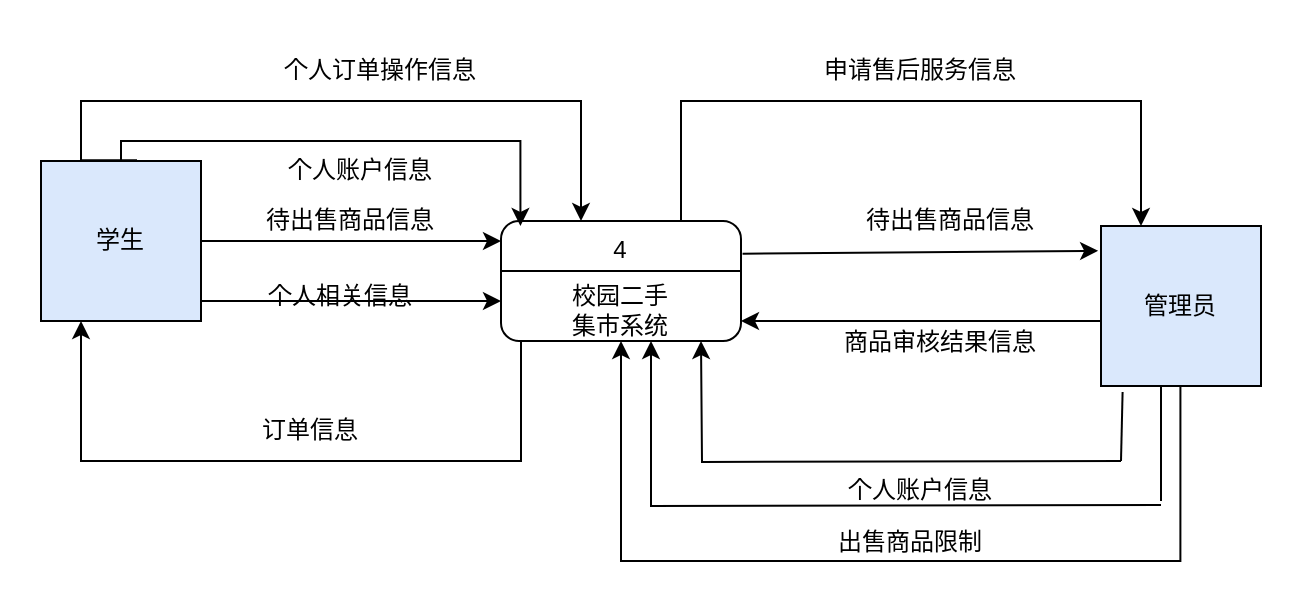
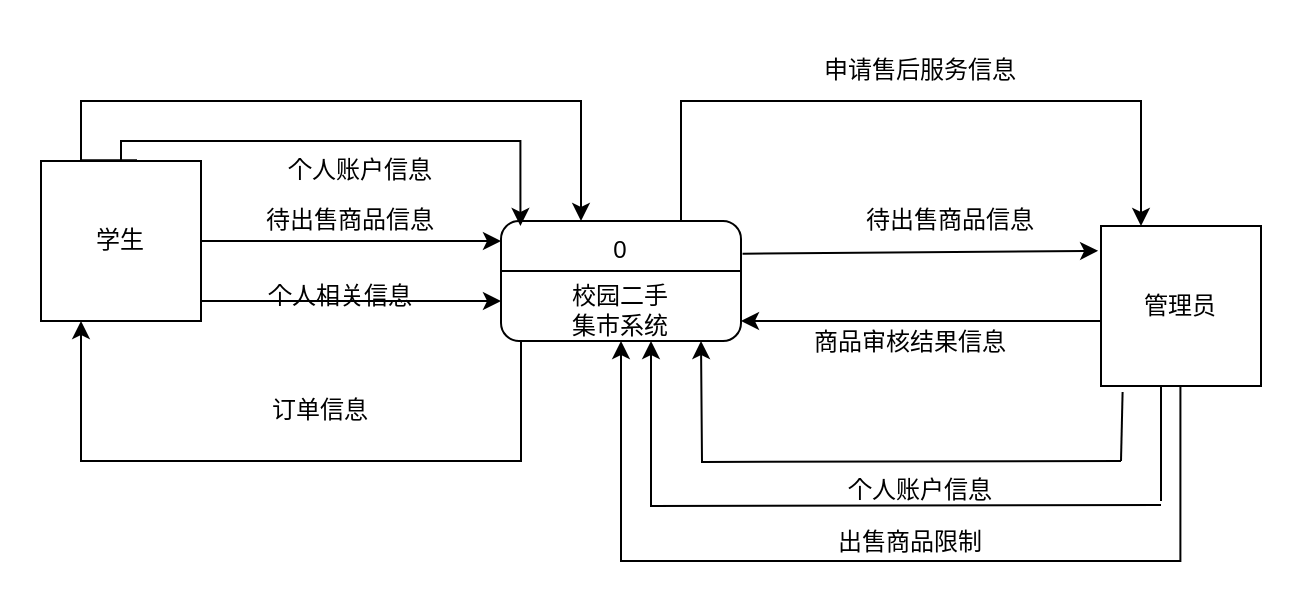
node "个人订单操作信息": removed
node "学生": fillcolor #dae8fc -> #ffffff
node "4": label "4" -> "0"
node "管理员": fillcolor #dae8fc -> #ffffff
node "商品审核结果信息": moved (941, 344) -> (911, 344)
node "订单信息": moved (311, 431) -> (321, 411)
